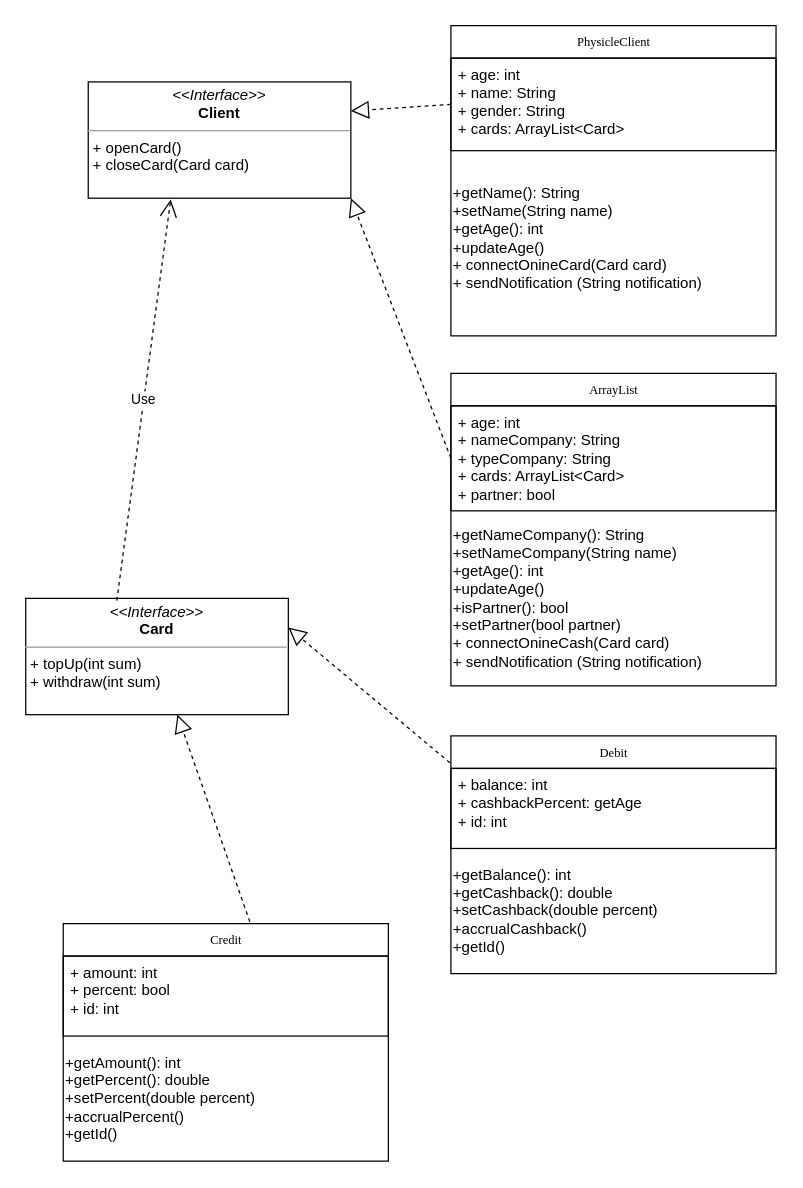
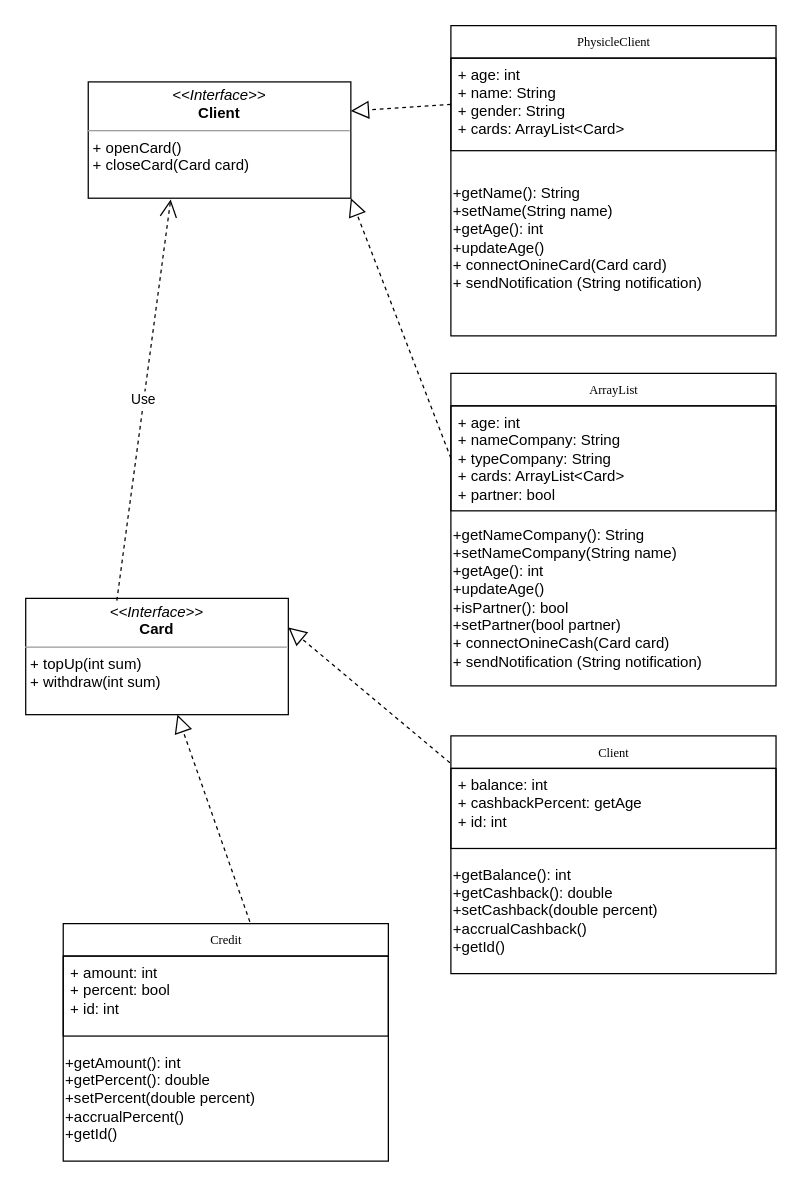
node "Debit": label "Debit" -> "Client"
